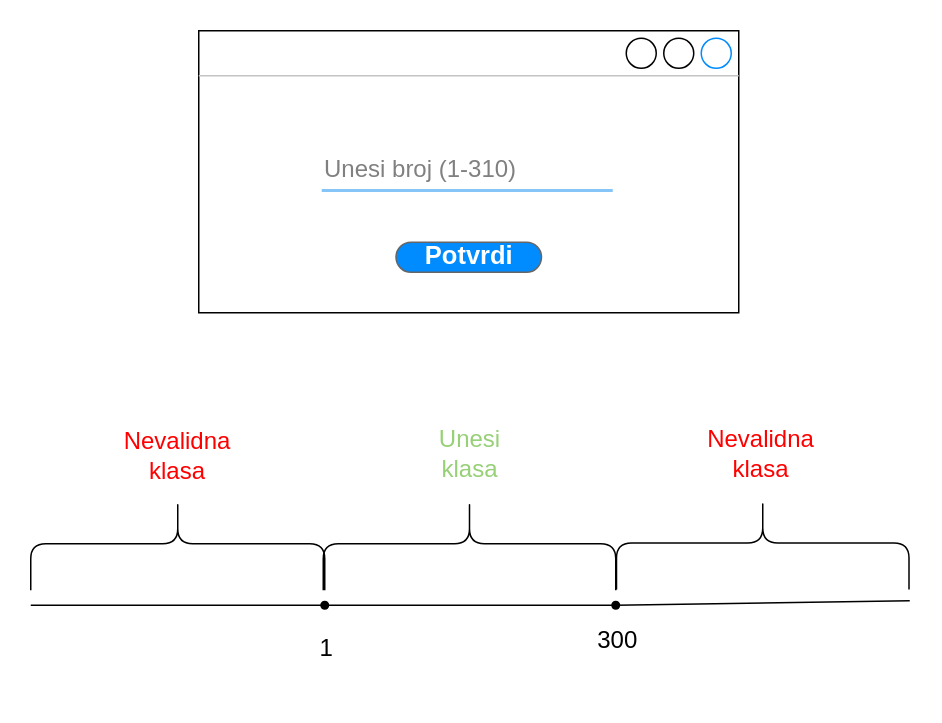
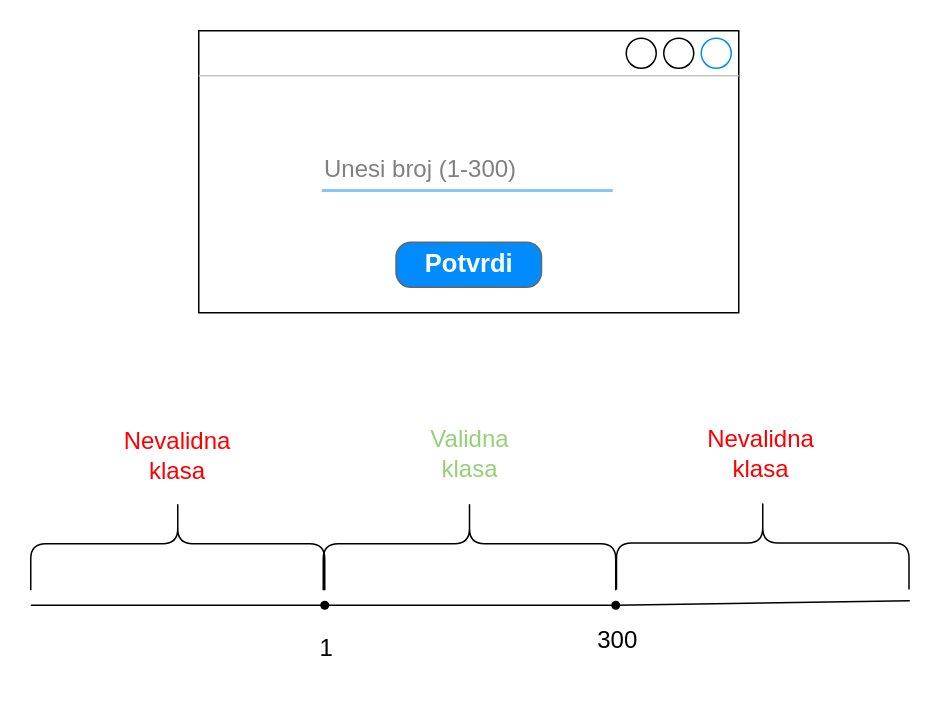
node "Unesi broj (1-310)": label "Unesi broj (1-310)" -> "Unesi broj (1-300)"
node "Potvrdi": size 146x30 -> 146x45
node "Unesi klasa": label "Unesi klasa" -> "Validna klasa"
